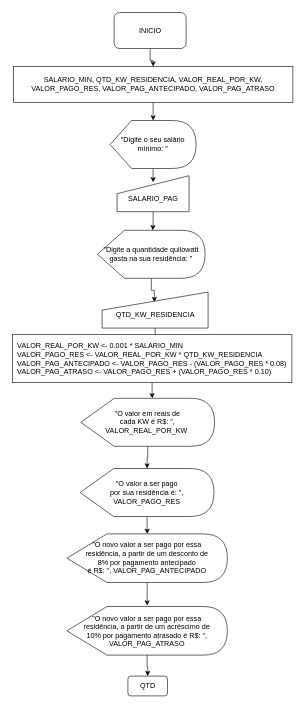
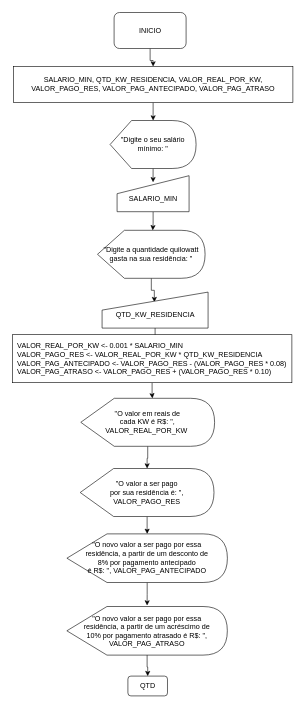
node "SALARIO_PAG": label "SALARIO_PAG" -> "SALARIO_MIN"
